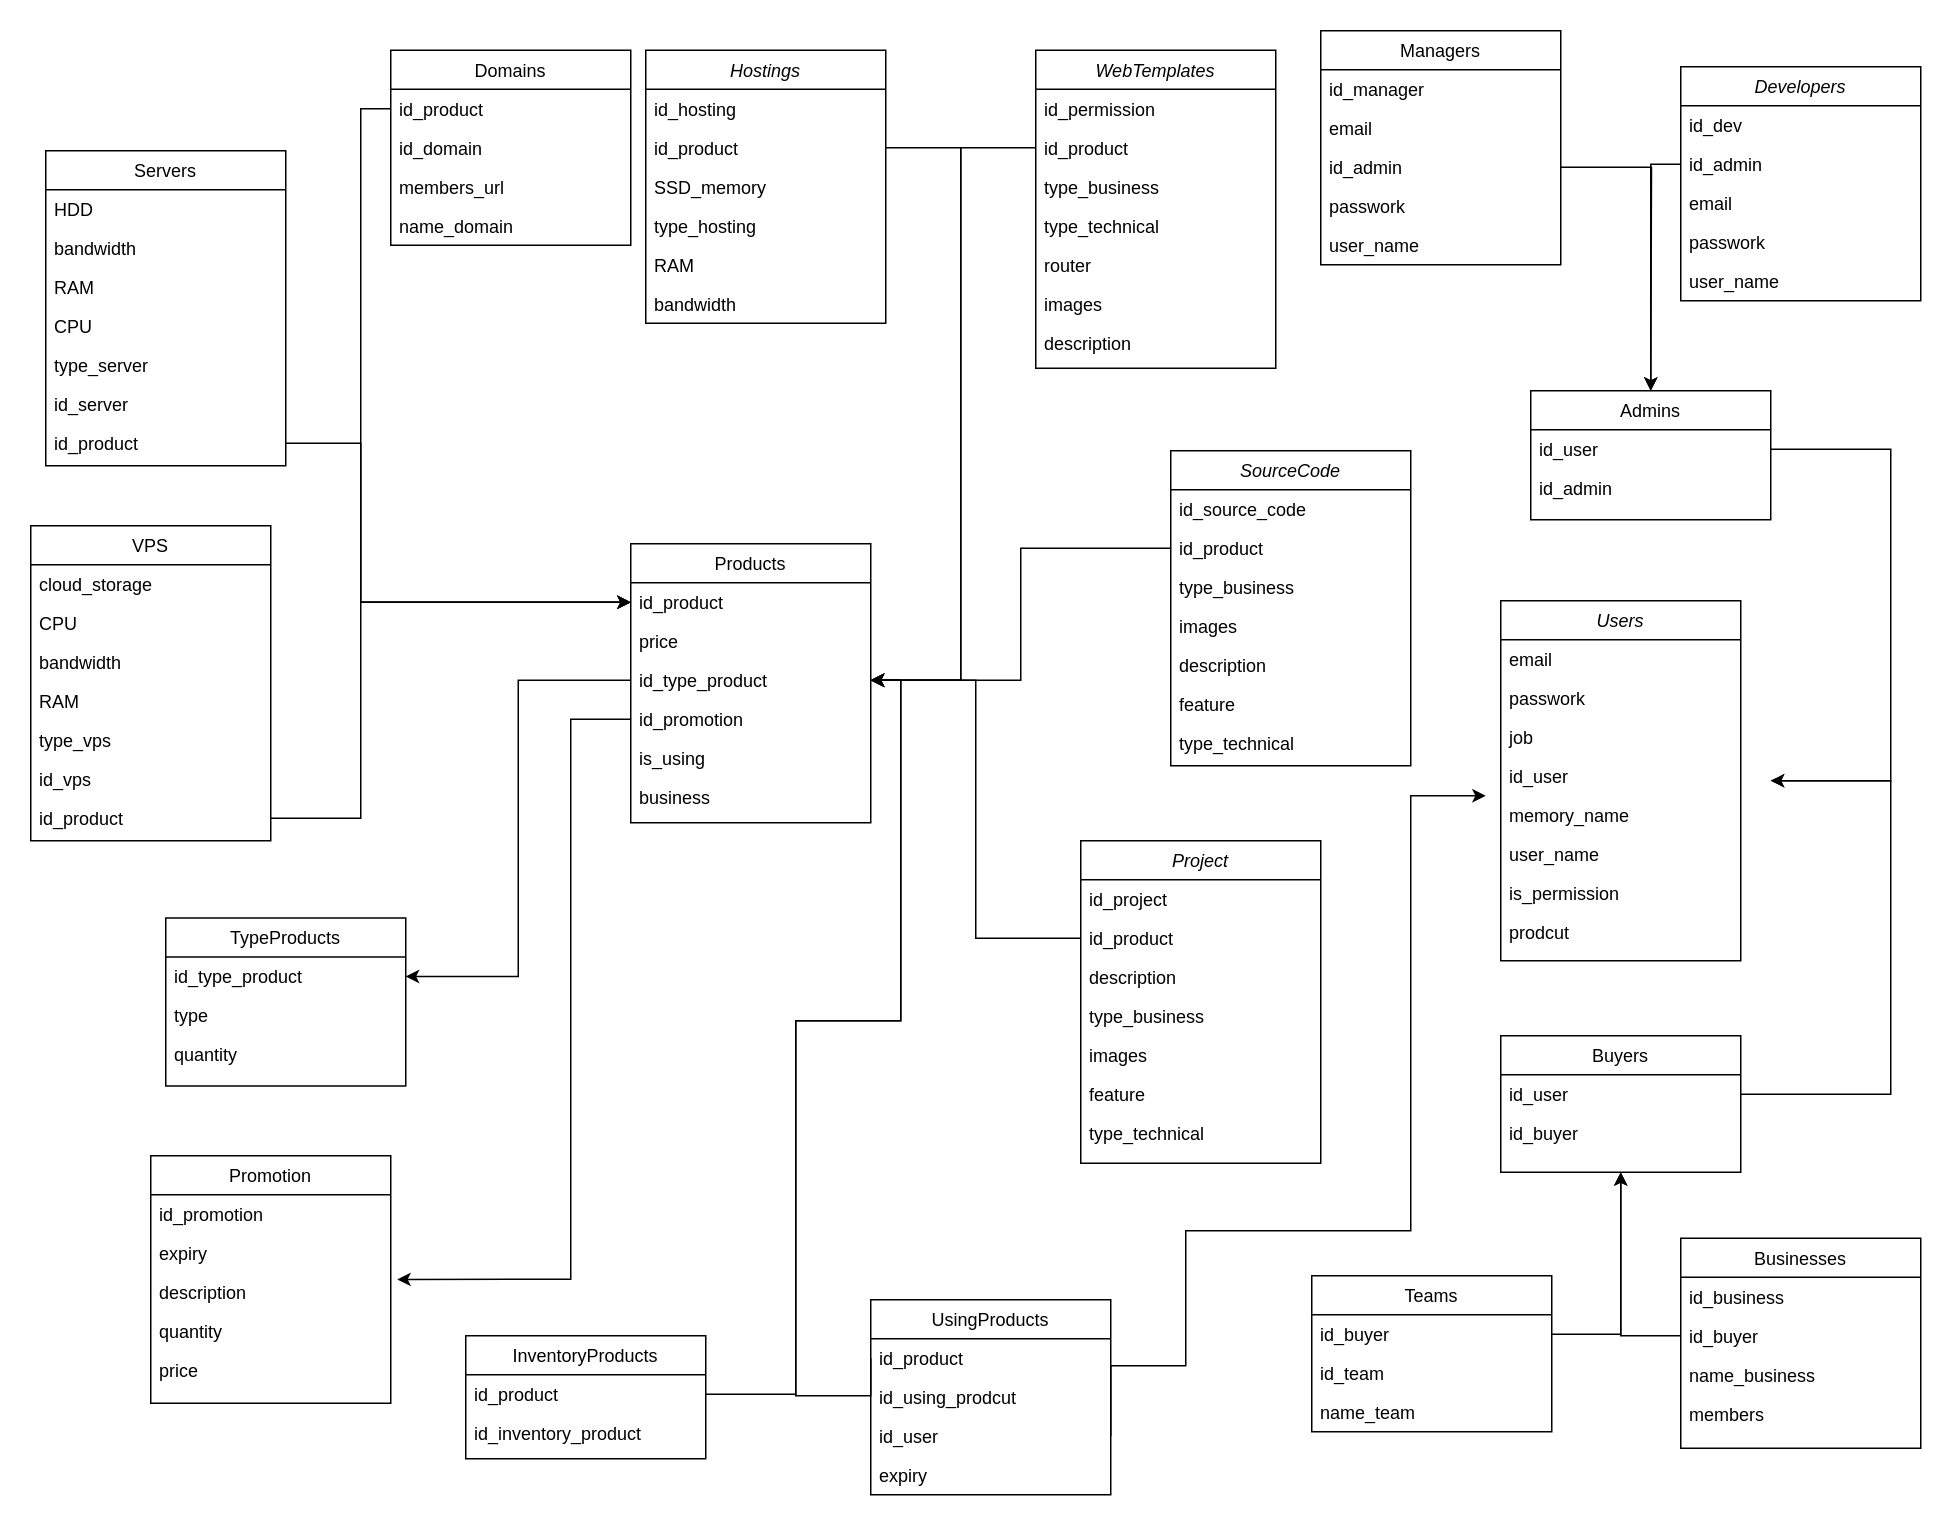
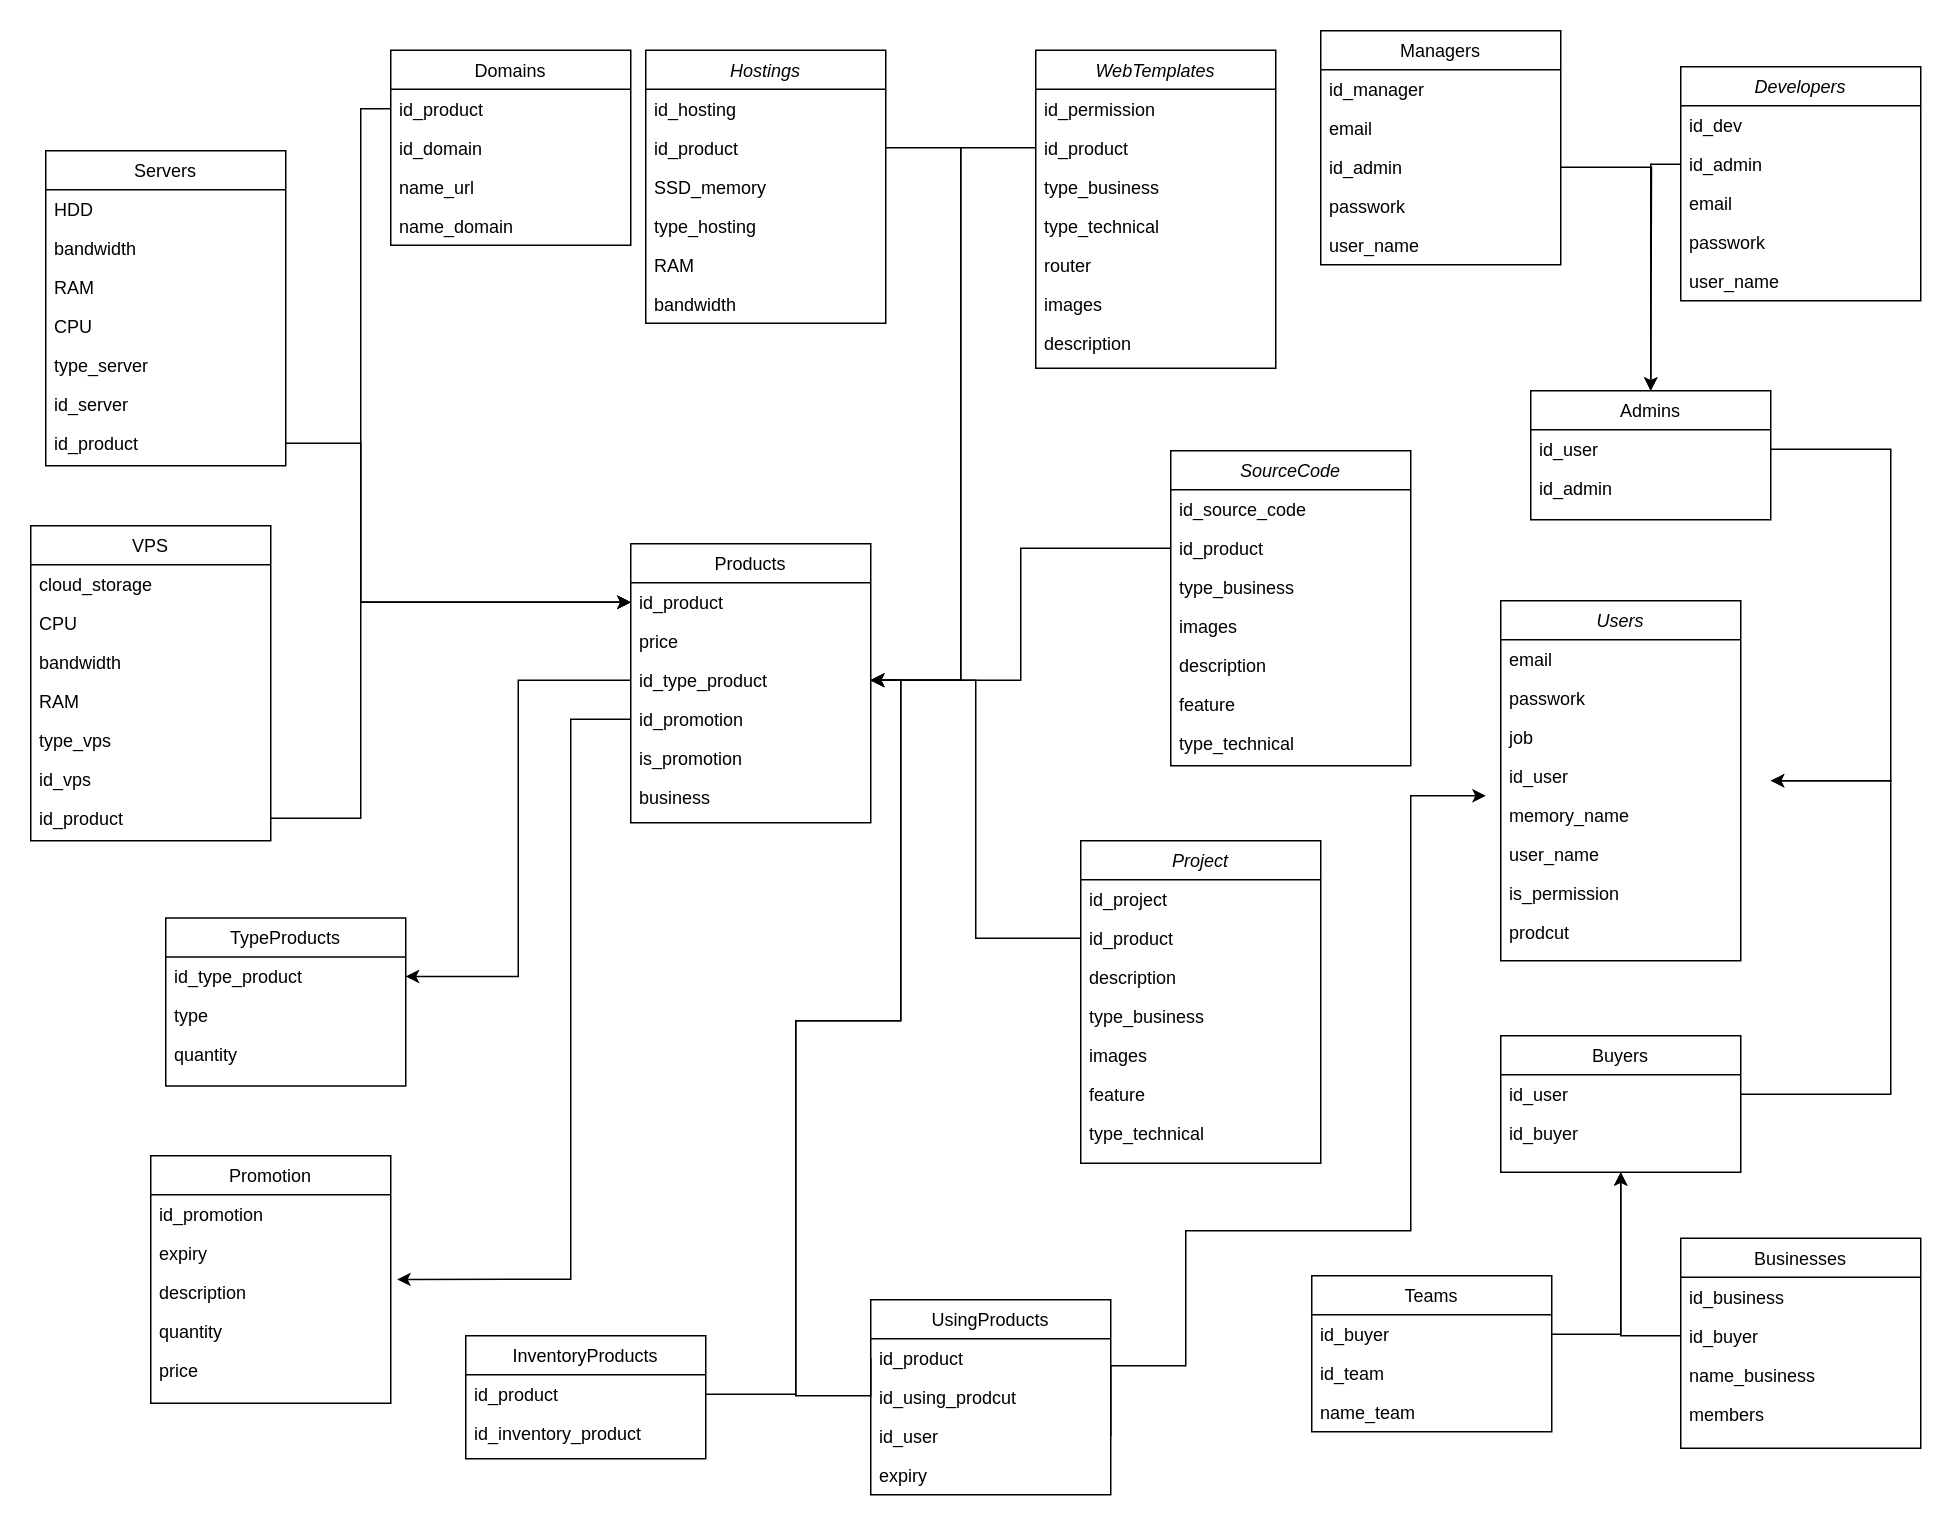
node "members_url": label "members_url" -> "name_url"
node "is_using": label "is_using" -> "is_promotion"
